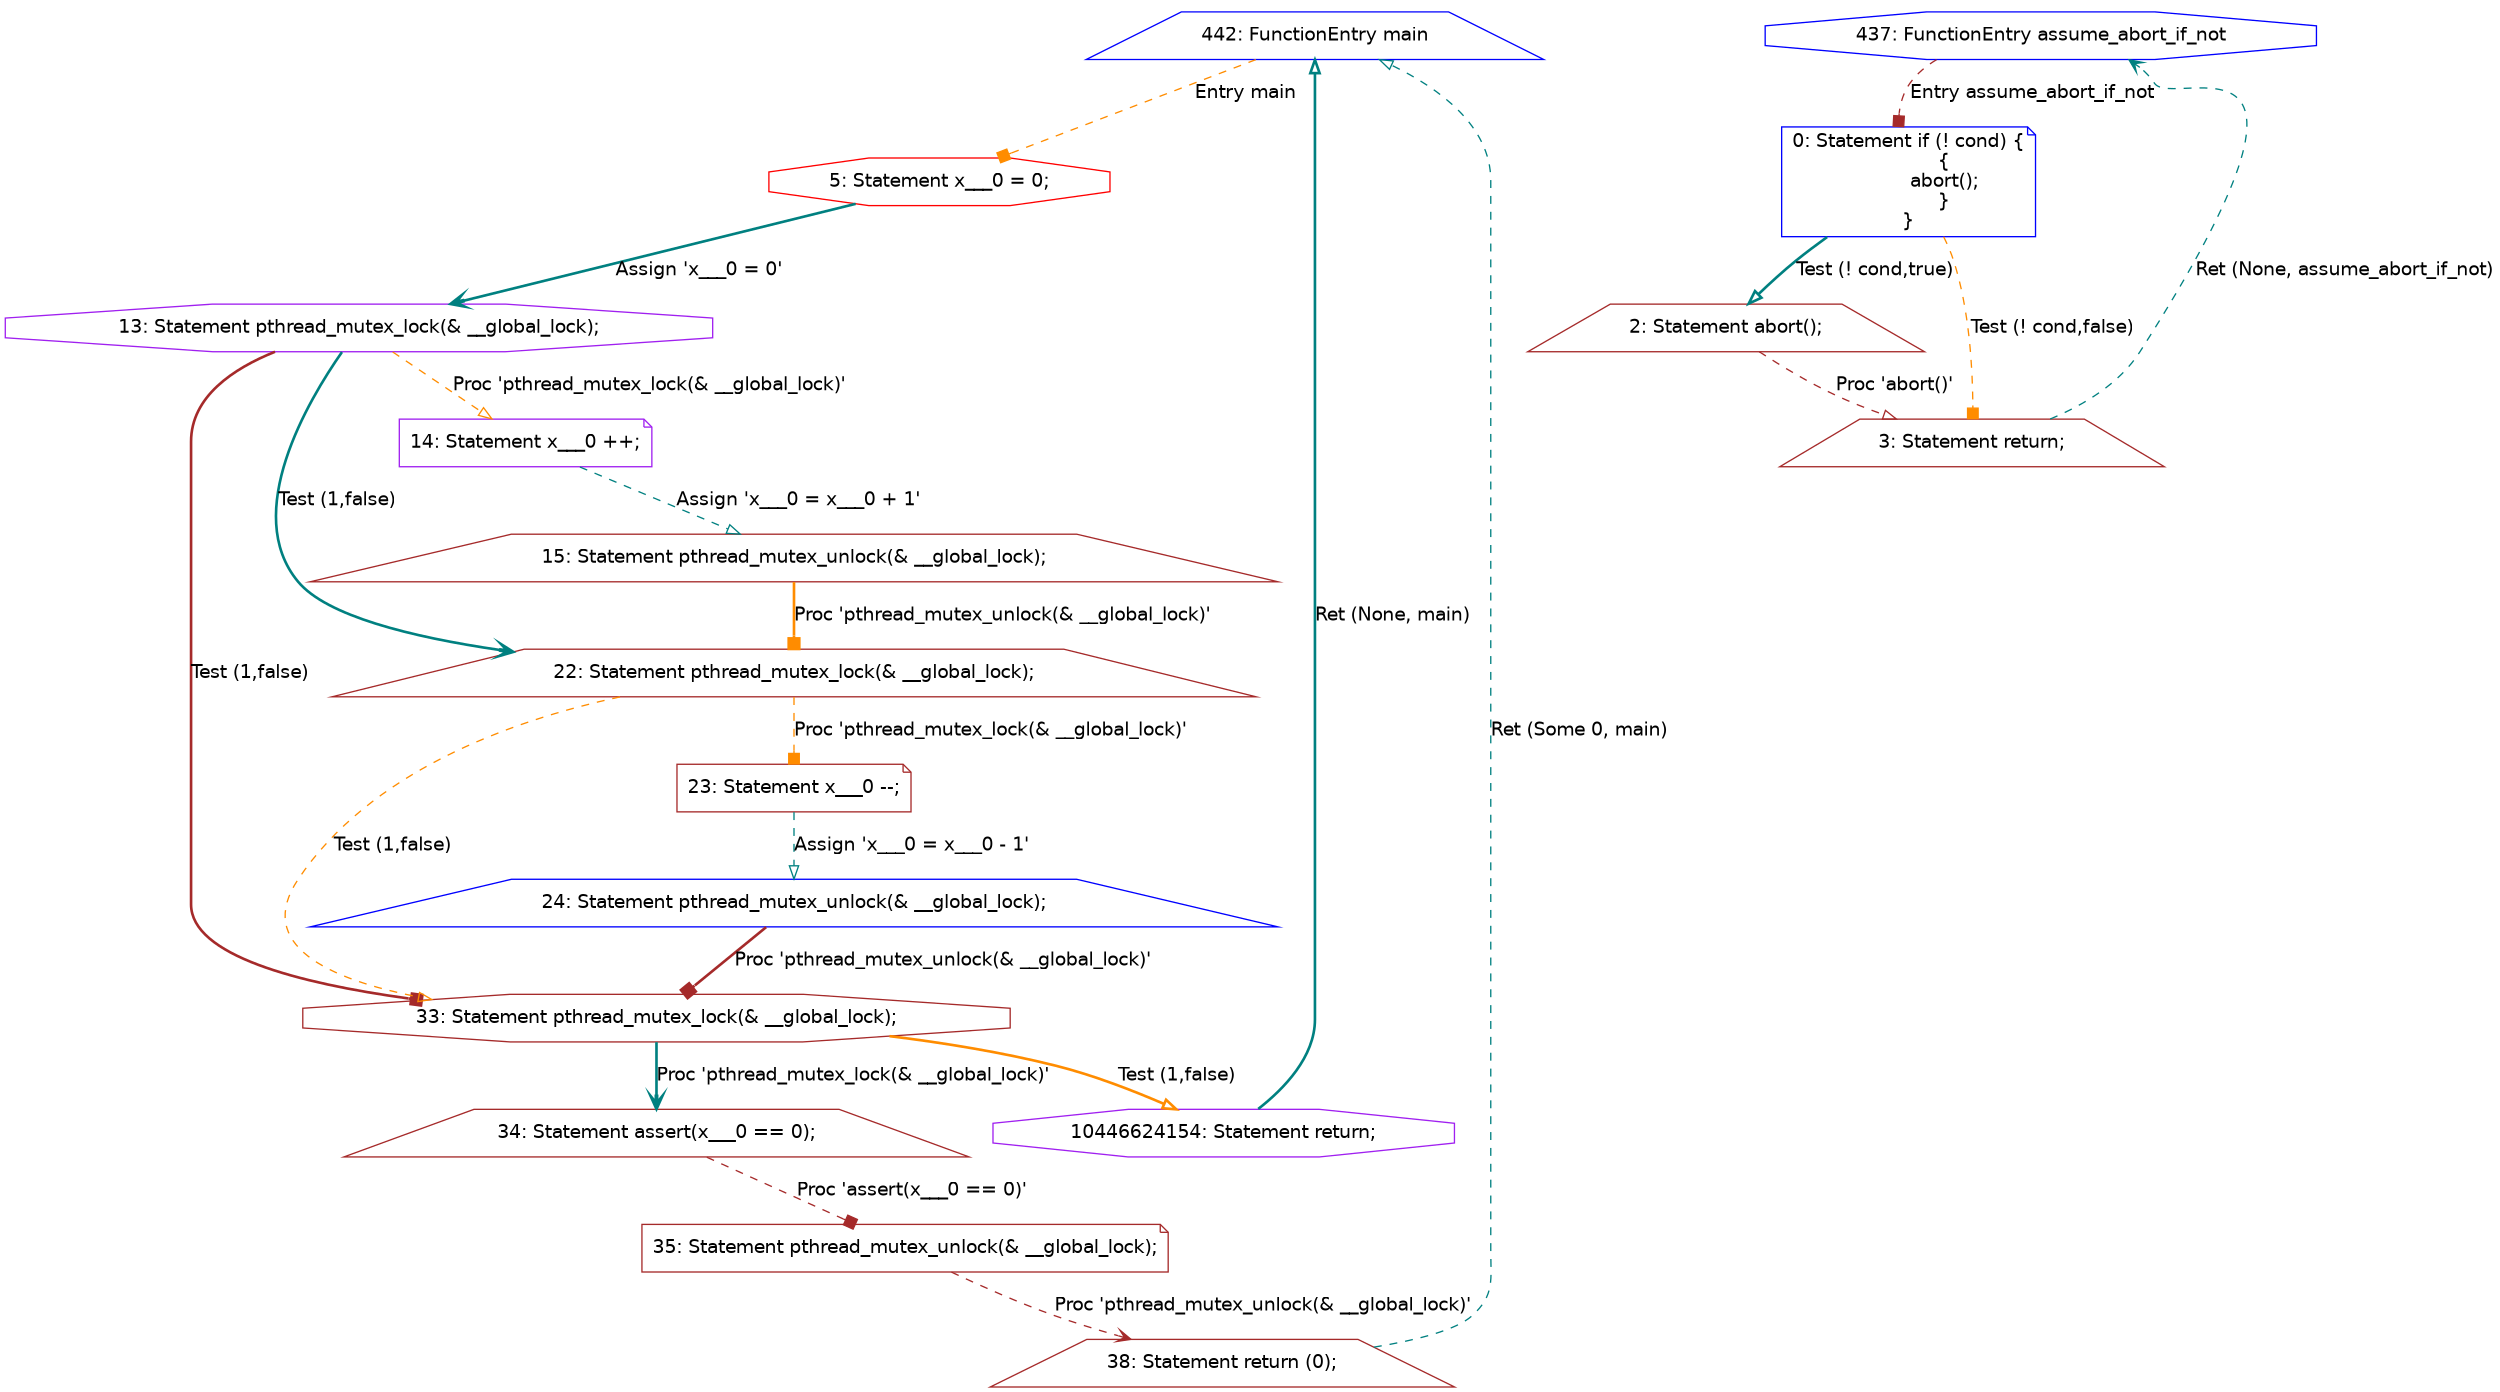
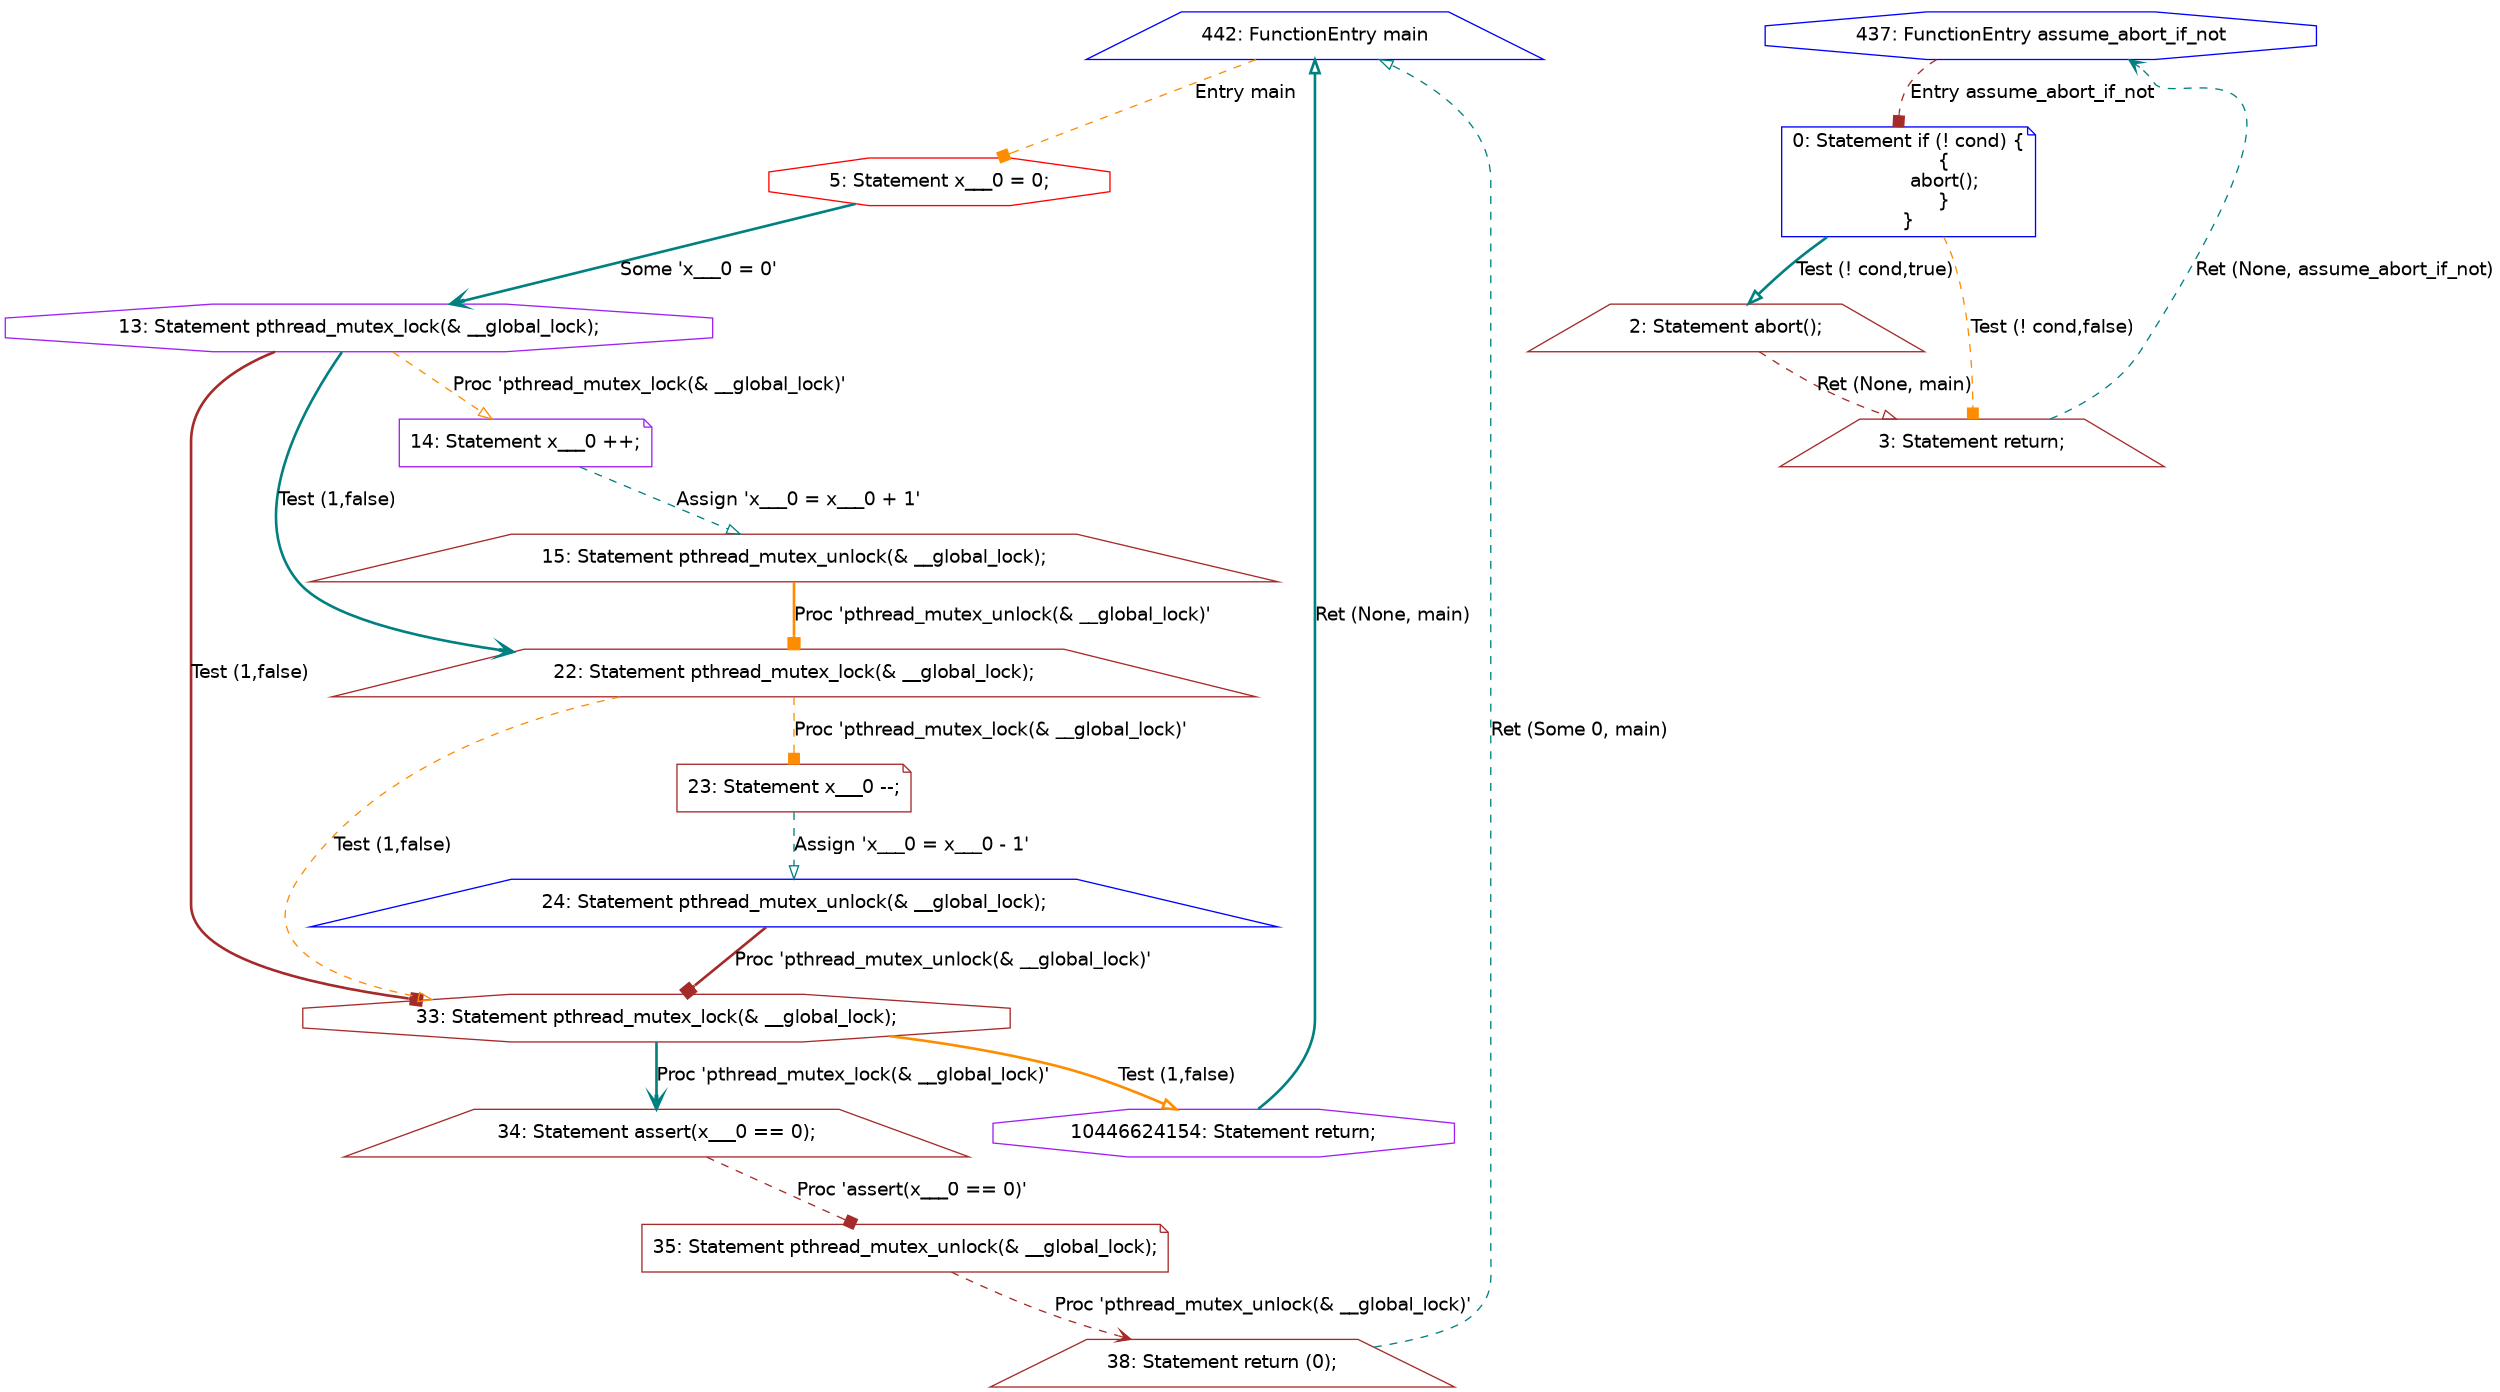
edge "5: Statement x___0 = 0;" -> "13: Statement pthread_mutex_lock(& __global_lock);": label "Assign 'x___0 = 0' " -> "Some 'x___0 = 0' "
edge "2: Statement abort();" -> "3: Statement return;": label "Proc 'abort()'" -> "Ret (None, main)"
